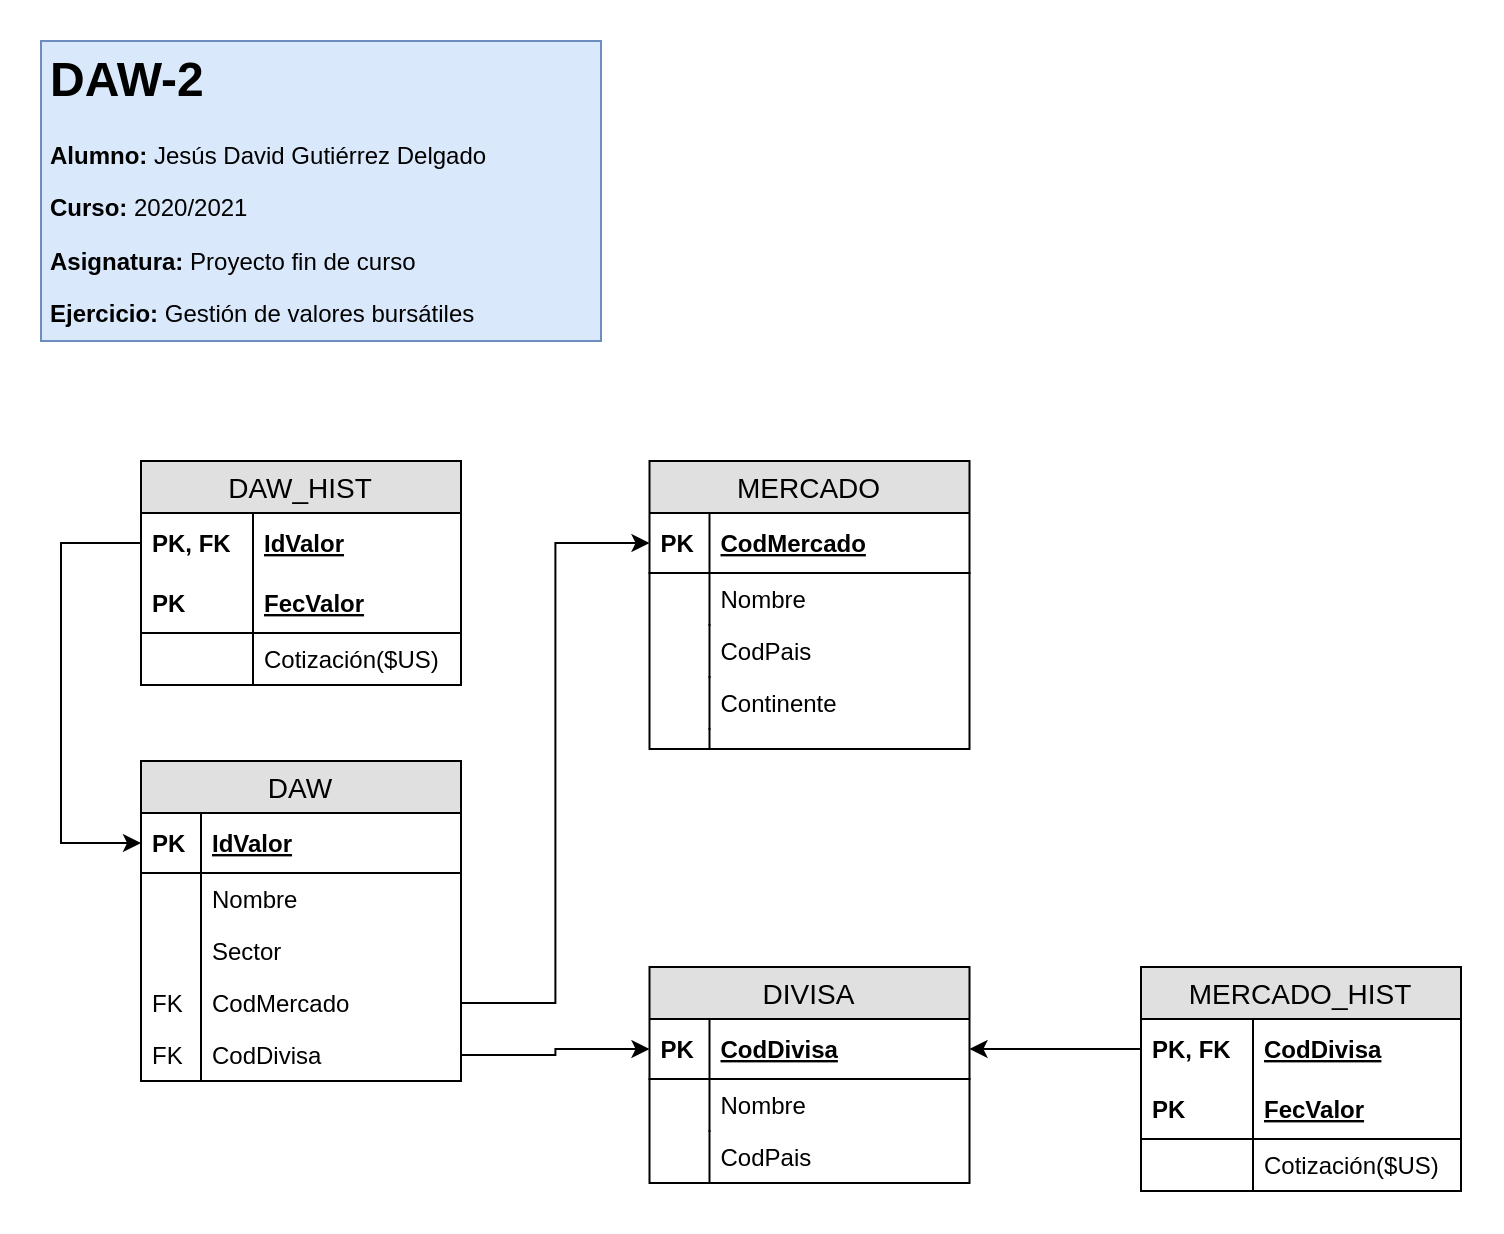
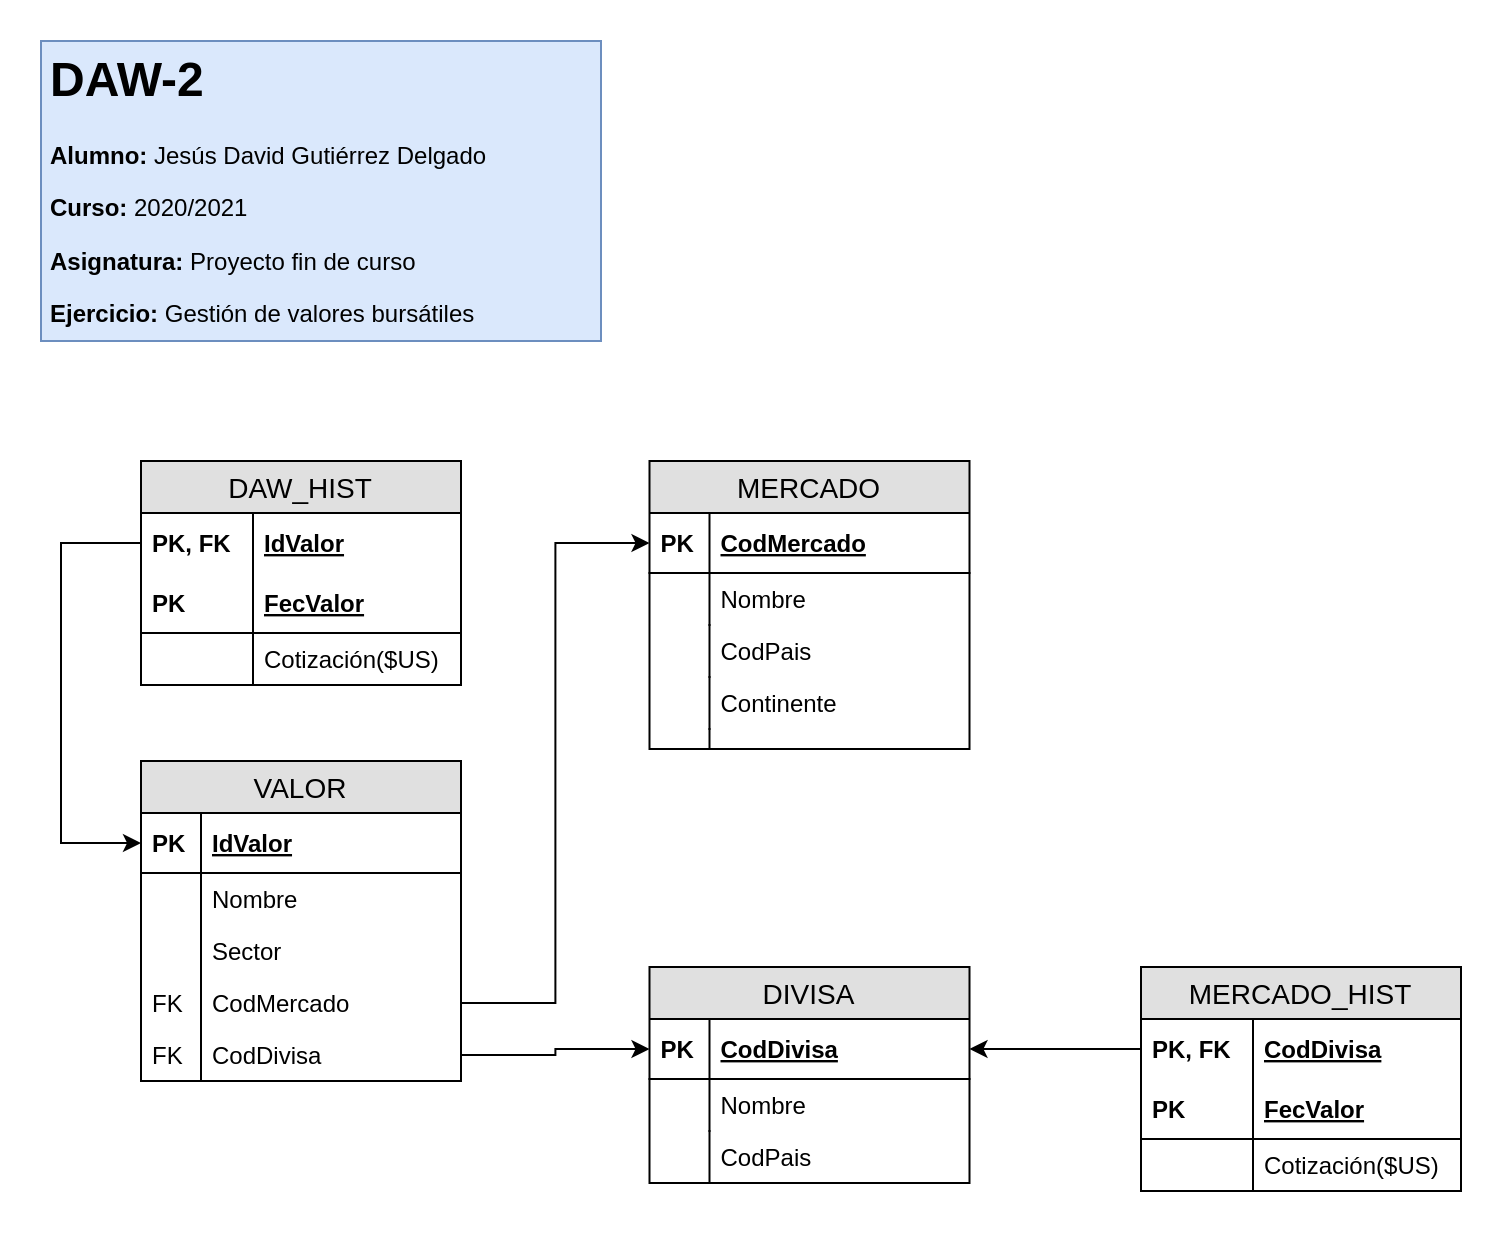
node "DAW": label "DAW" -> "VALOR"
